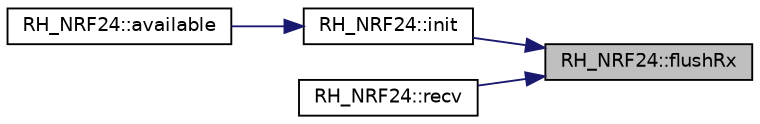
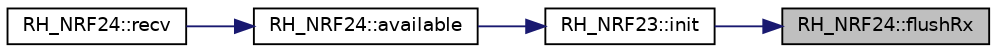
node "RH_NRF24::init": label "RH_NRF24::init" -> "RH_NRF23::init"
edge "RH_NRF24::recv" -> "RH_NRF24::flushRx": now "RH_NRF24::recv" -> "RH_NRF24::available"
